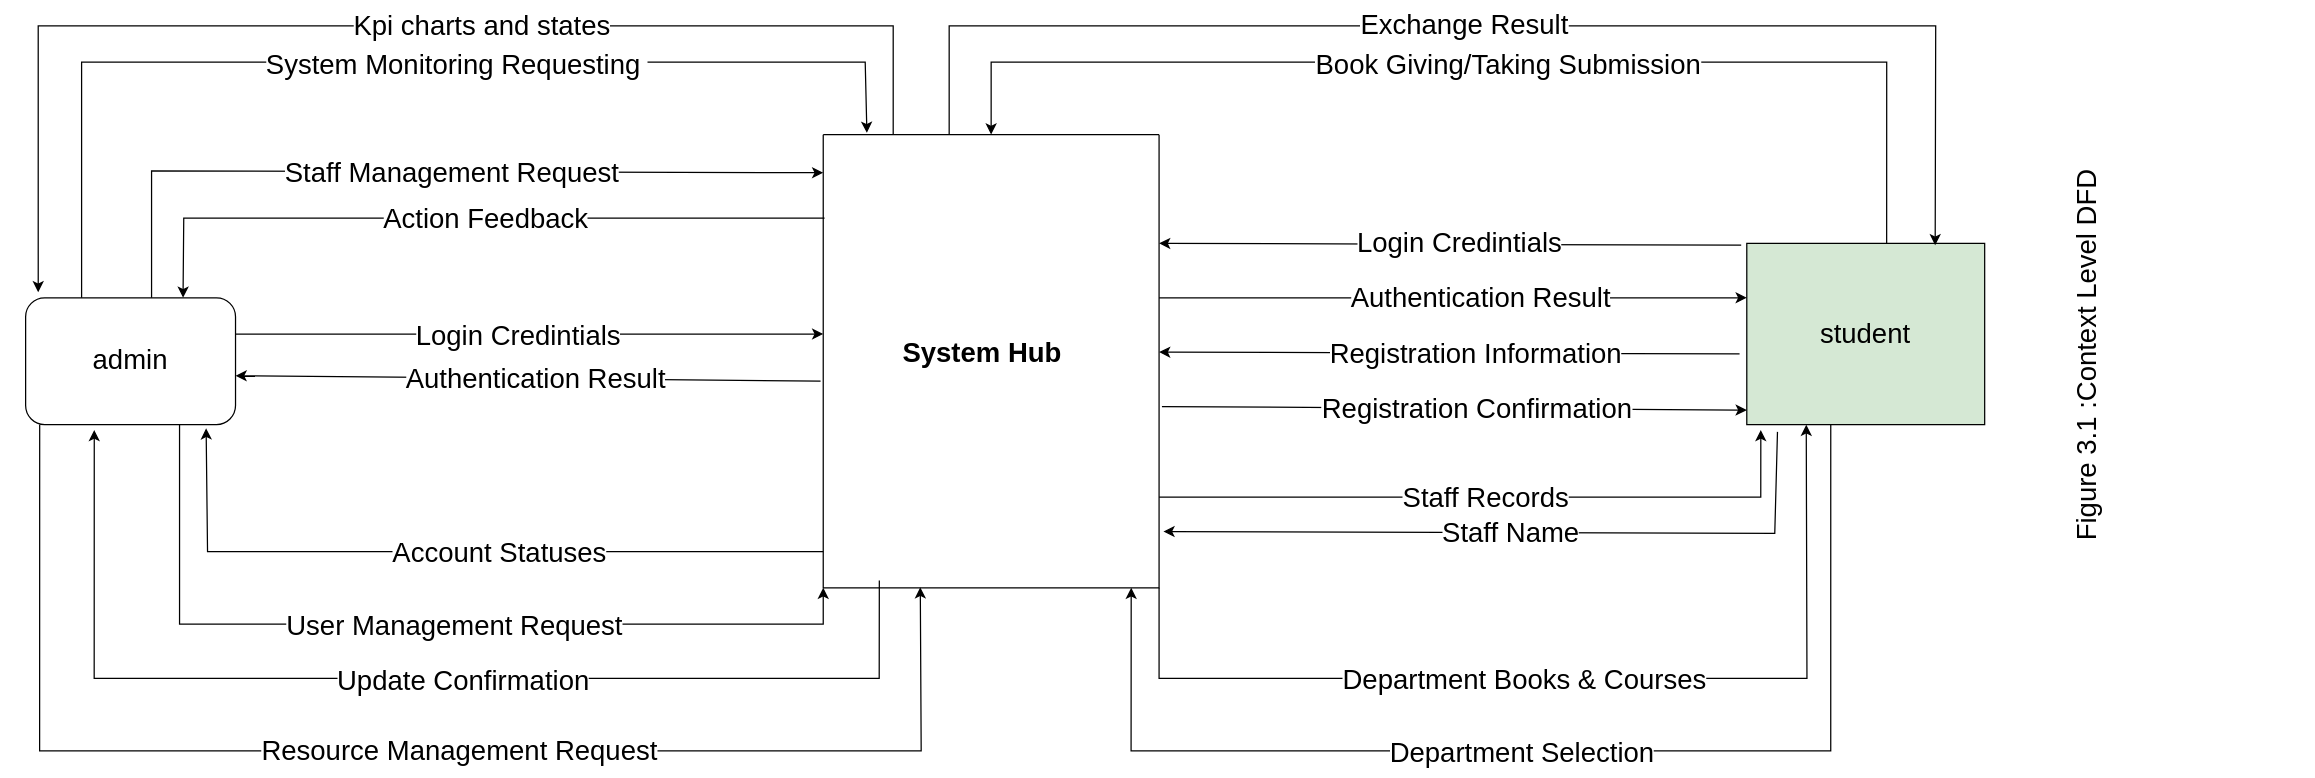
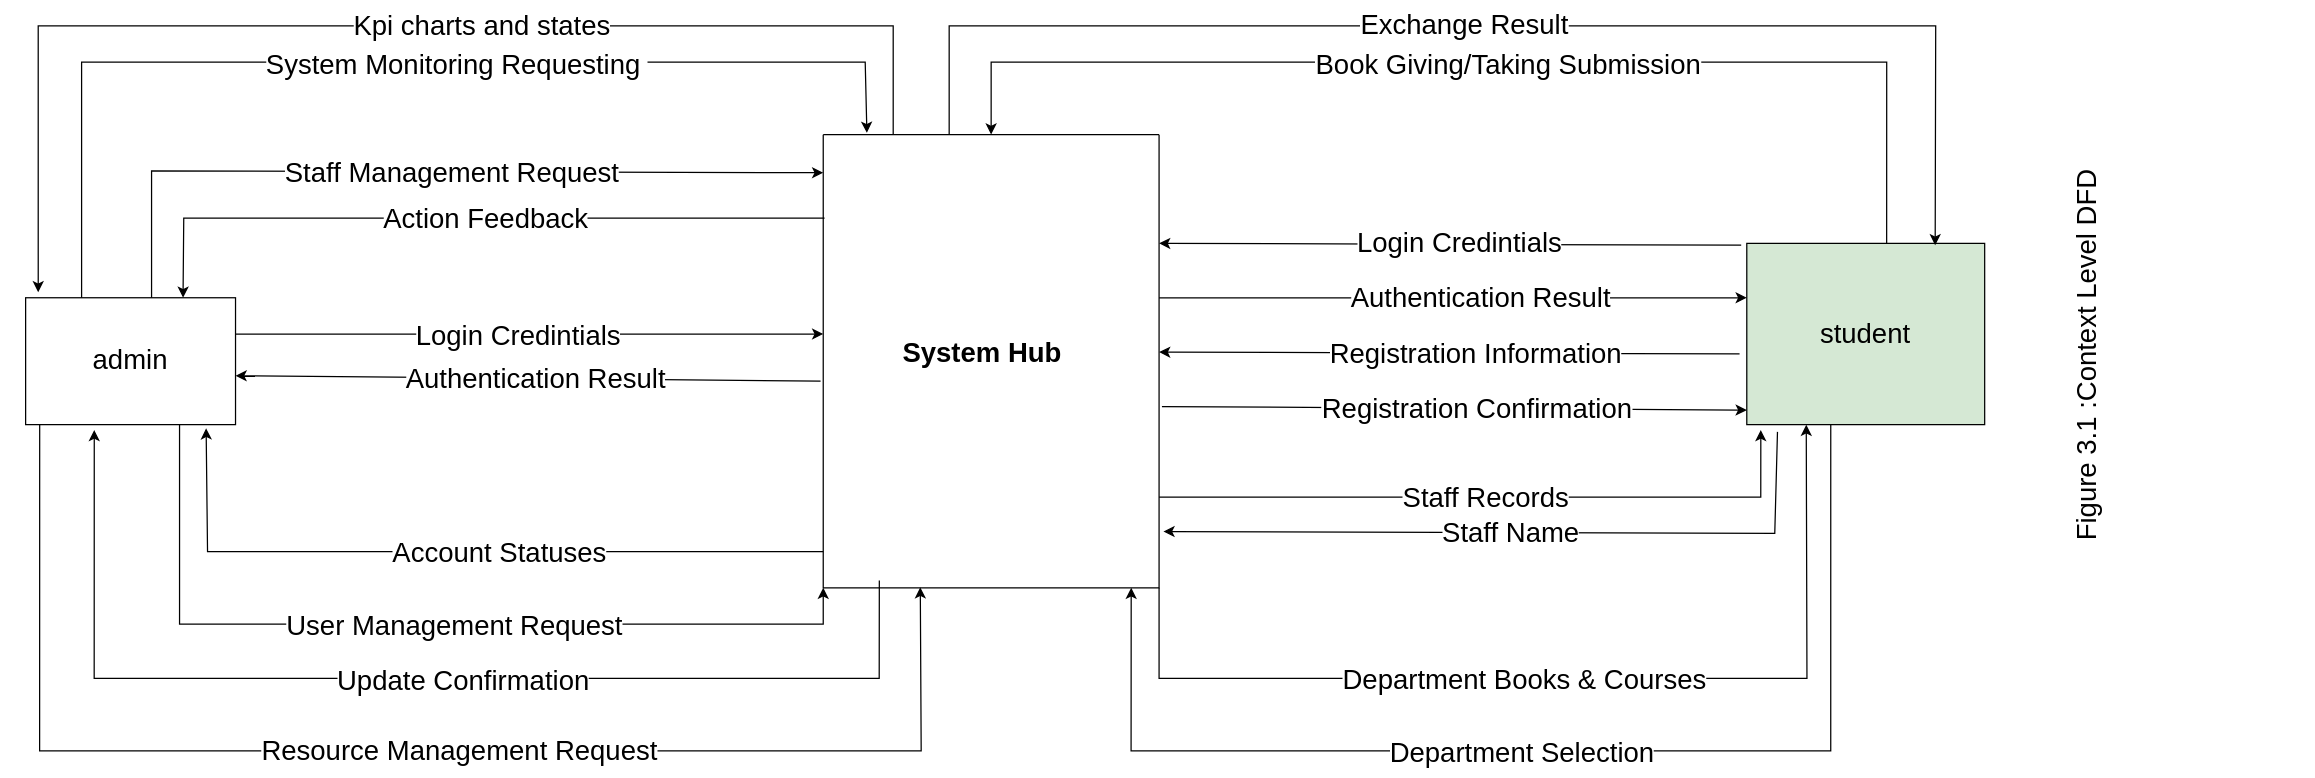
node "admin": shape rounded rectangle -> rectangle
